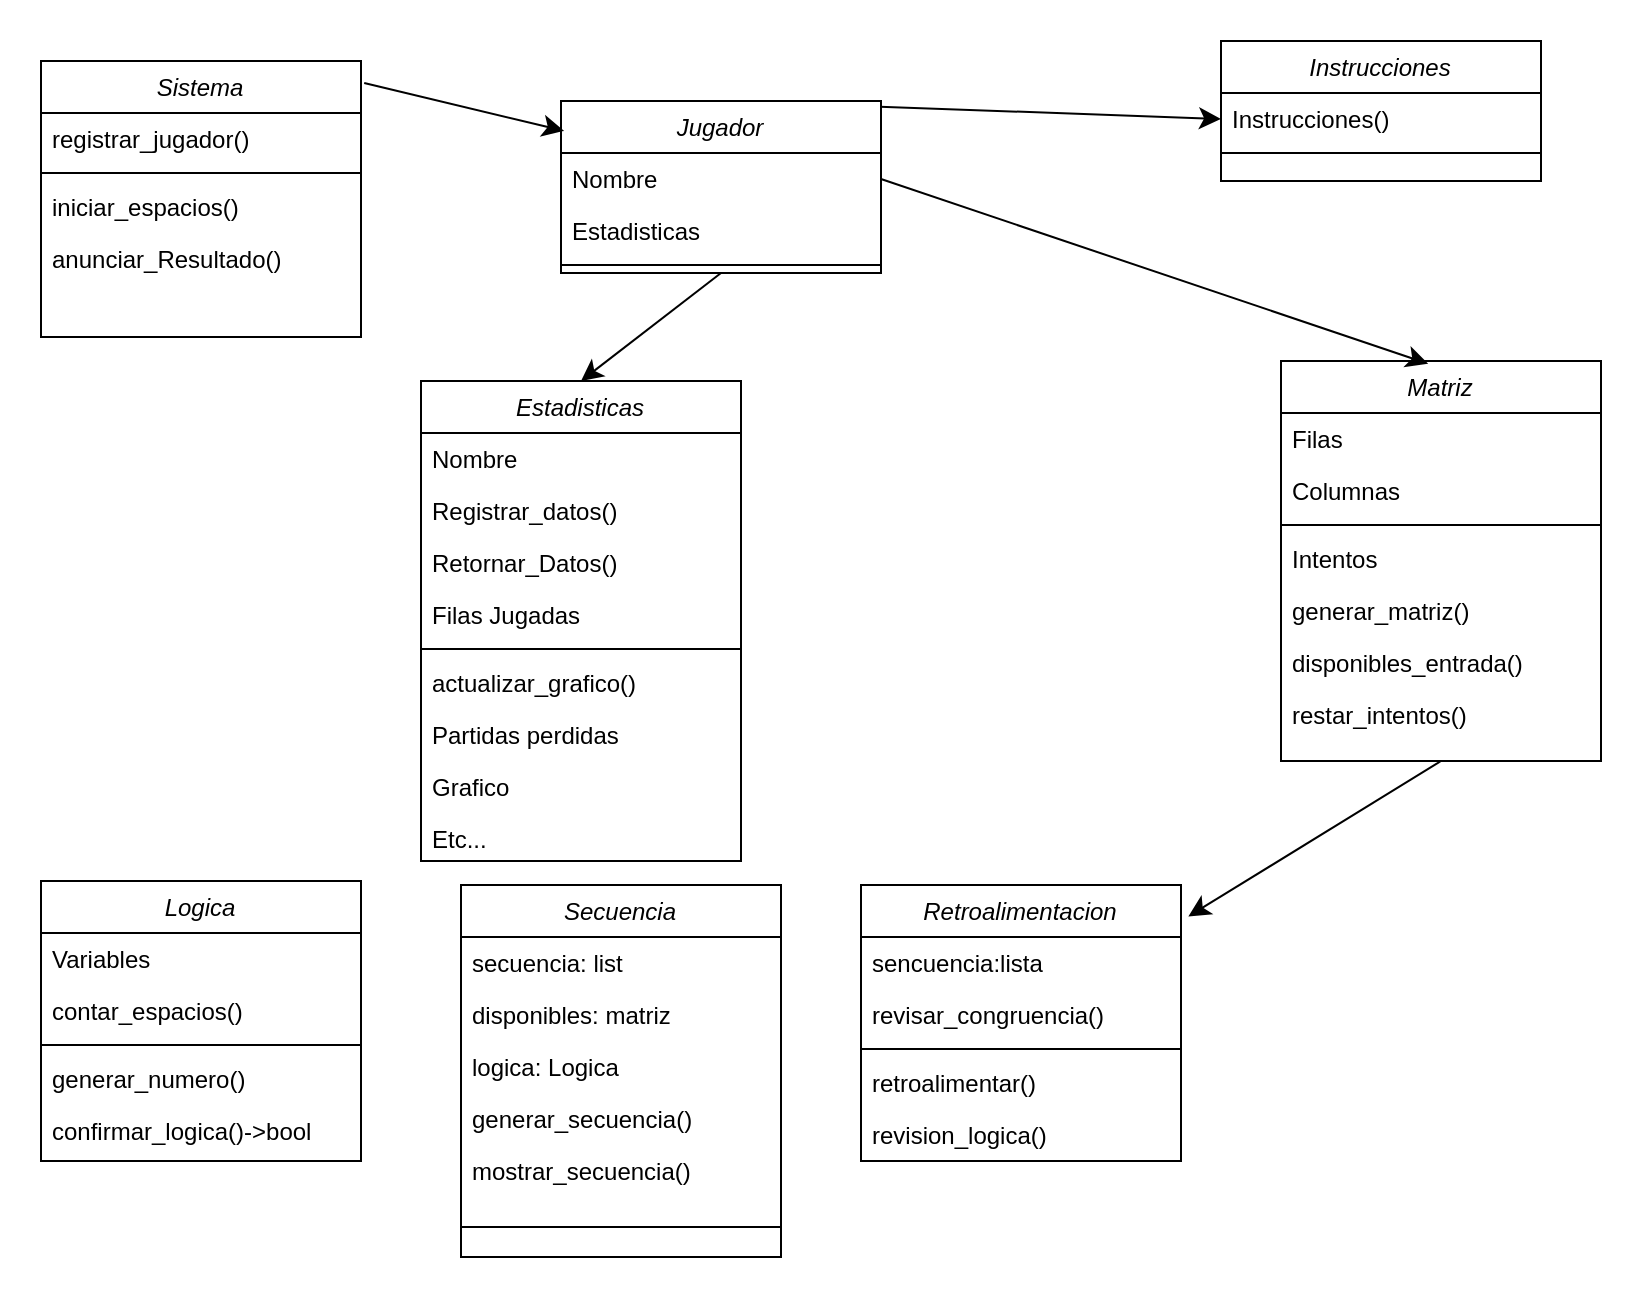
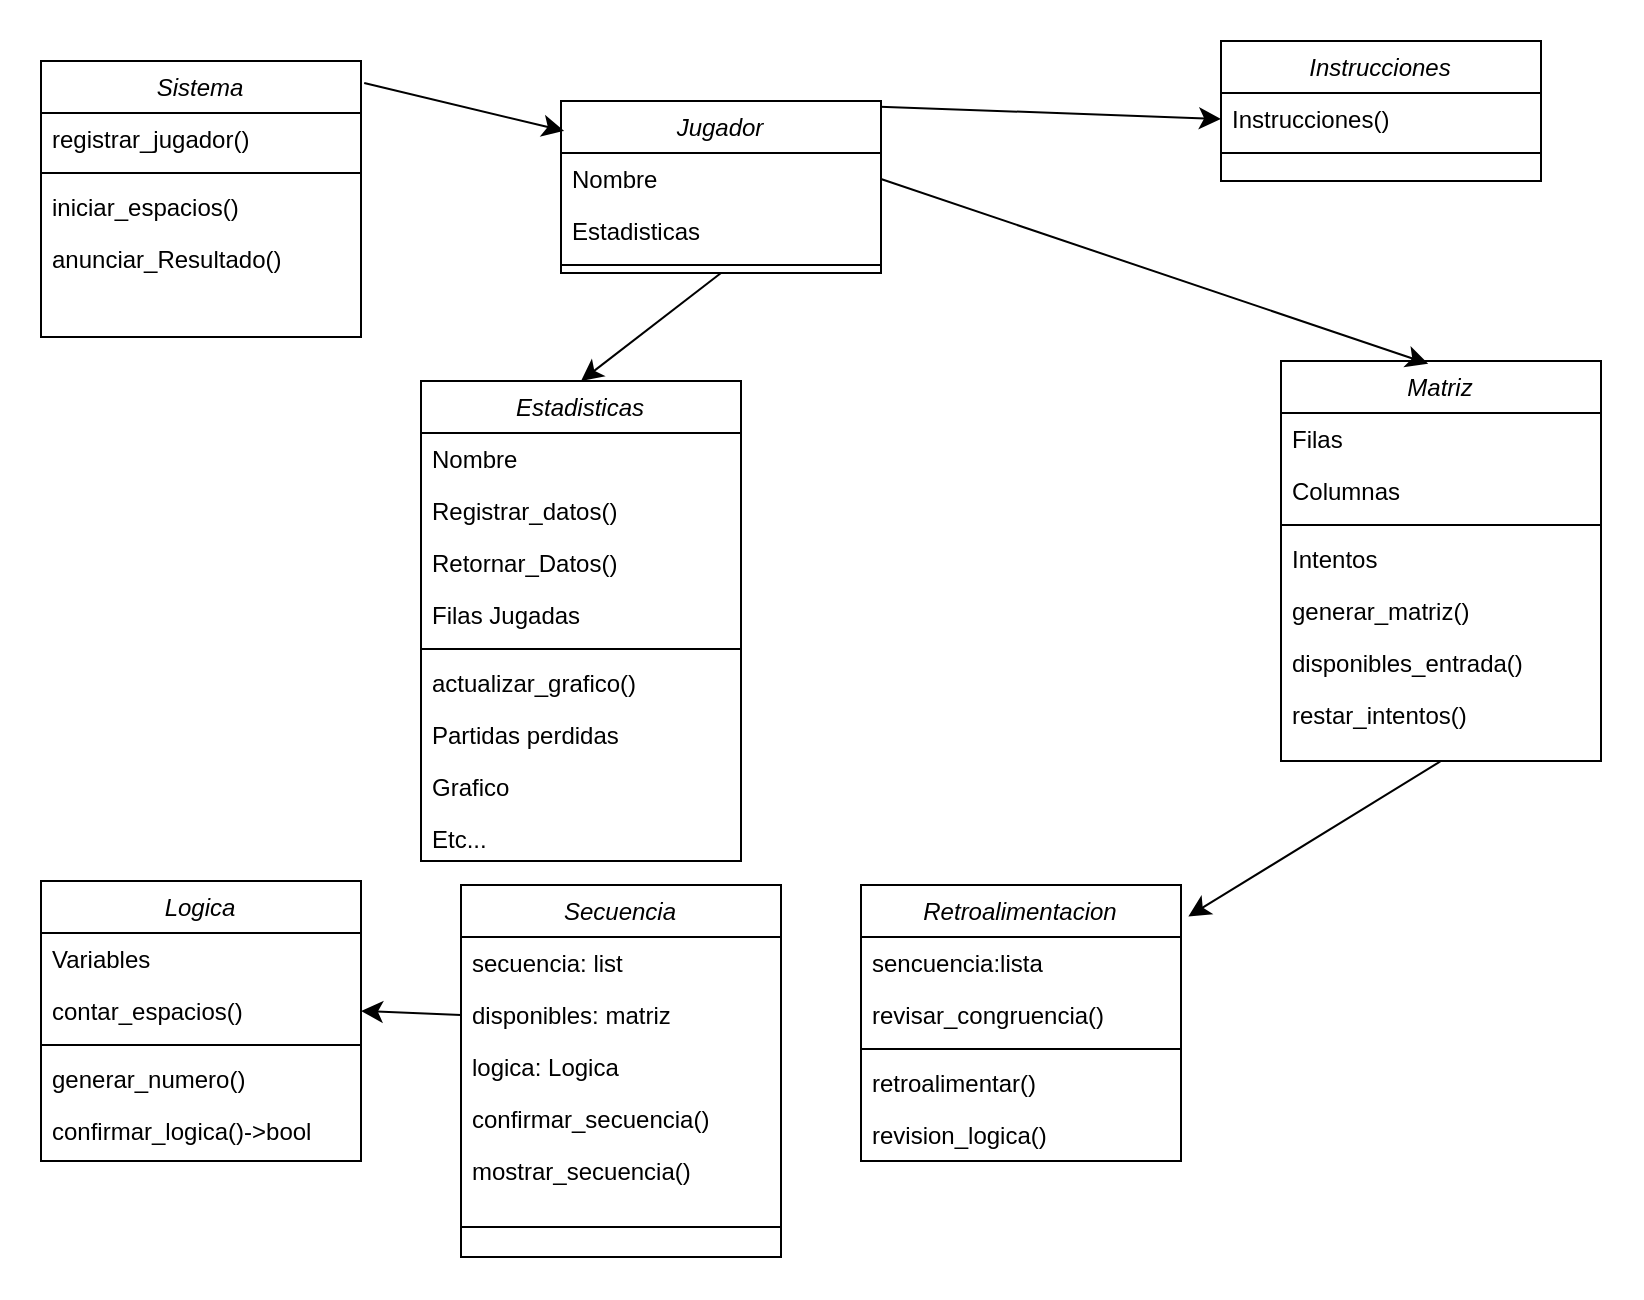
edge "disponibles: matriz" -> "contar_espacios()": added
node "generar_secuencia()": label "generar_secuencia()" -> "confirmar_secuencia()"
